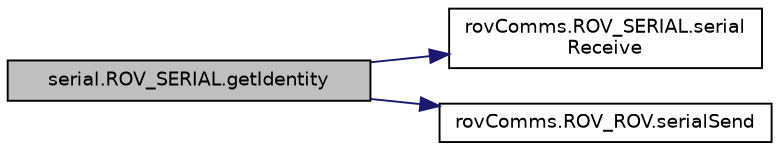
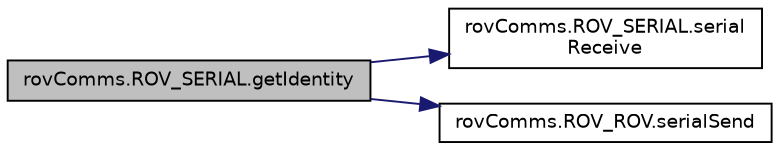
node "serial.ROV_SERIAL.getIdentity": label "serial.ROV_SERIAL.getIdentity" -> "rovComms.ROV_SERIAL.getIdentity"
